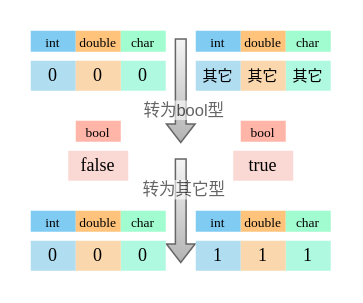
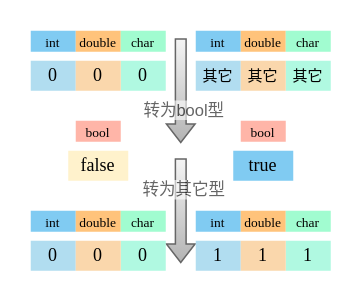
node "false": fillcolor #fad9d5 -> #fff2cc
node "true": fillcolor #fad9d5 -> #80cbf2
